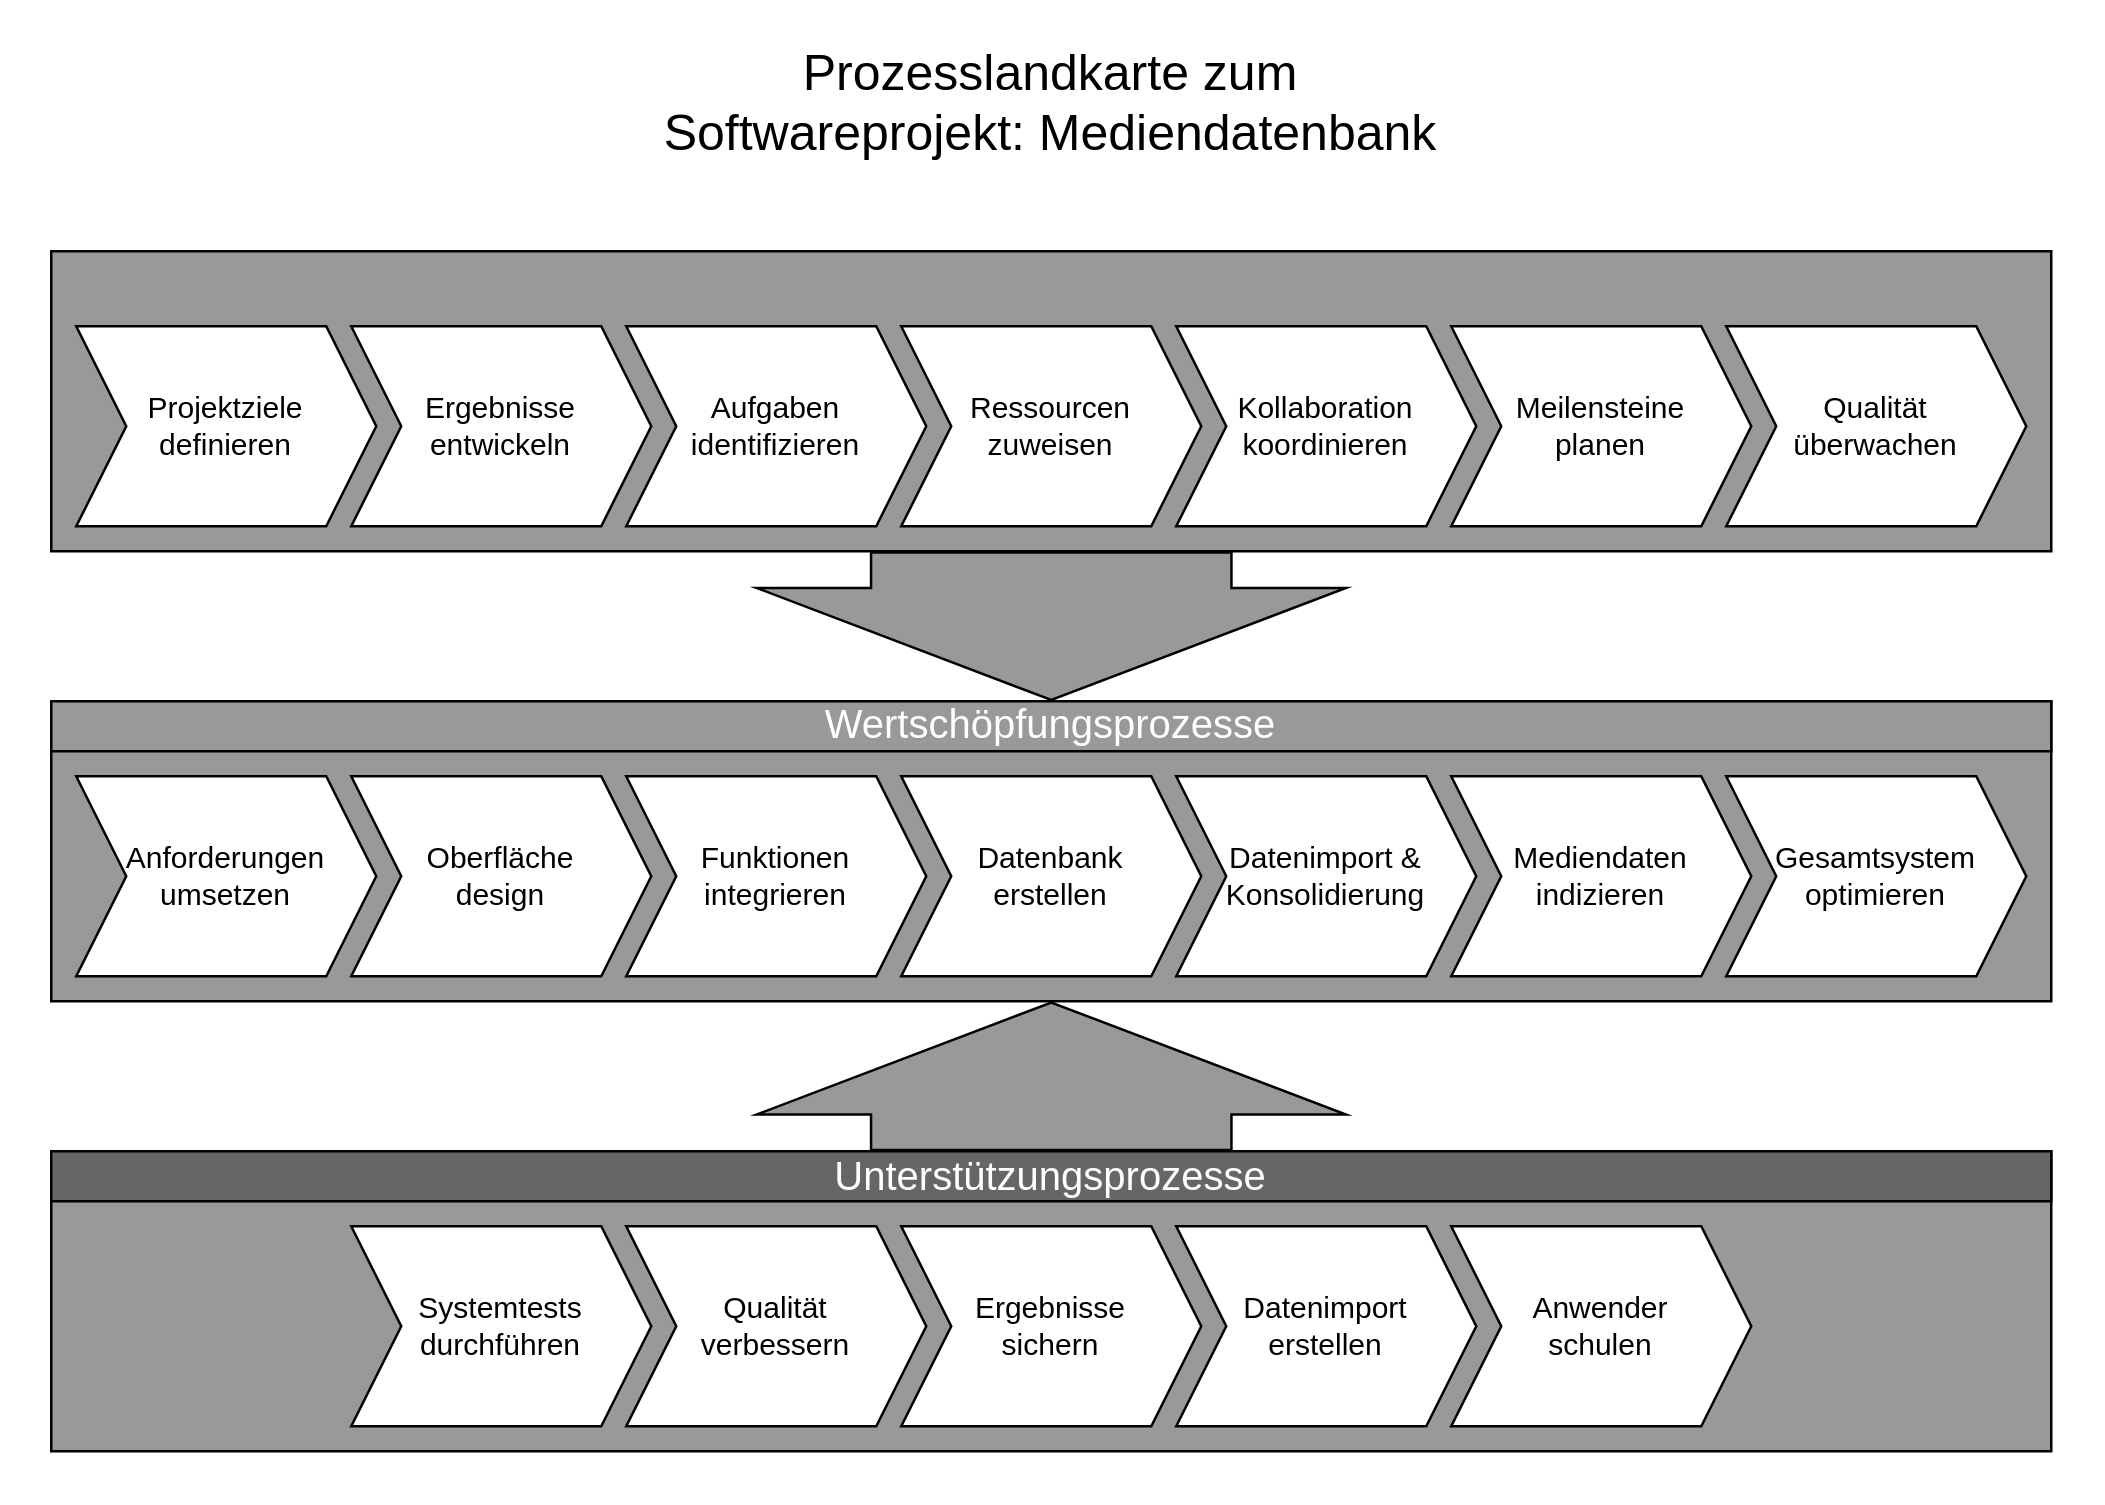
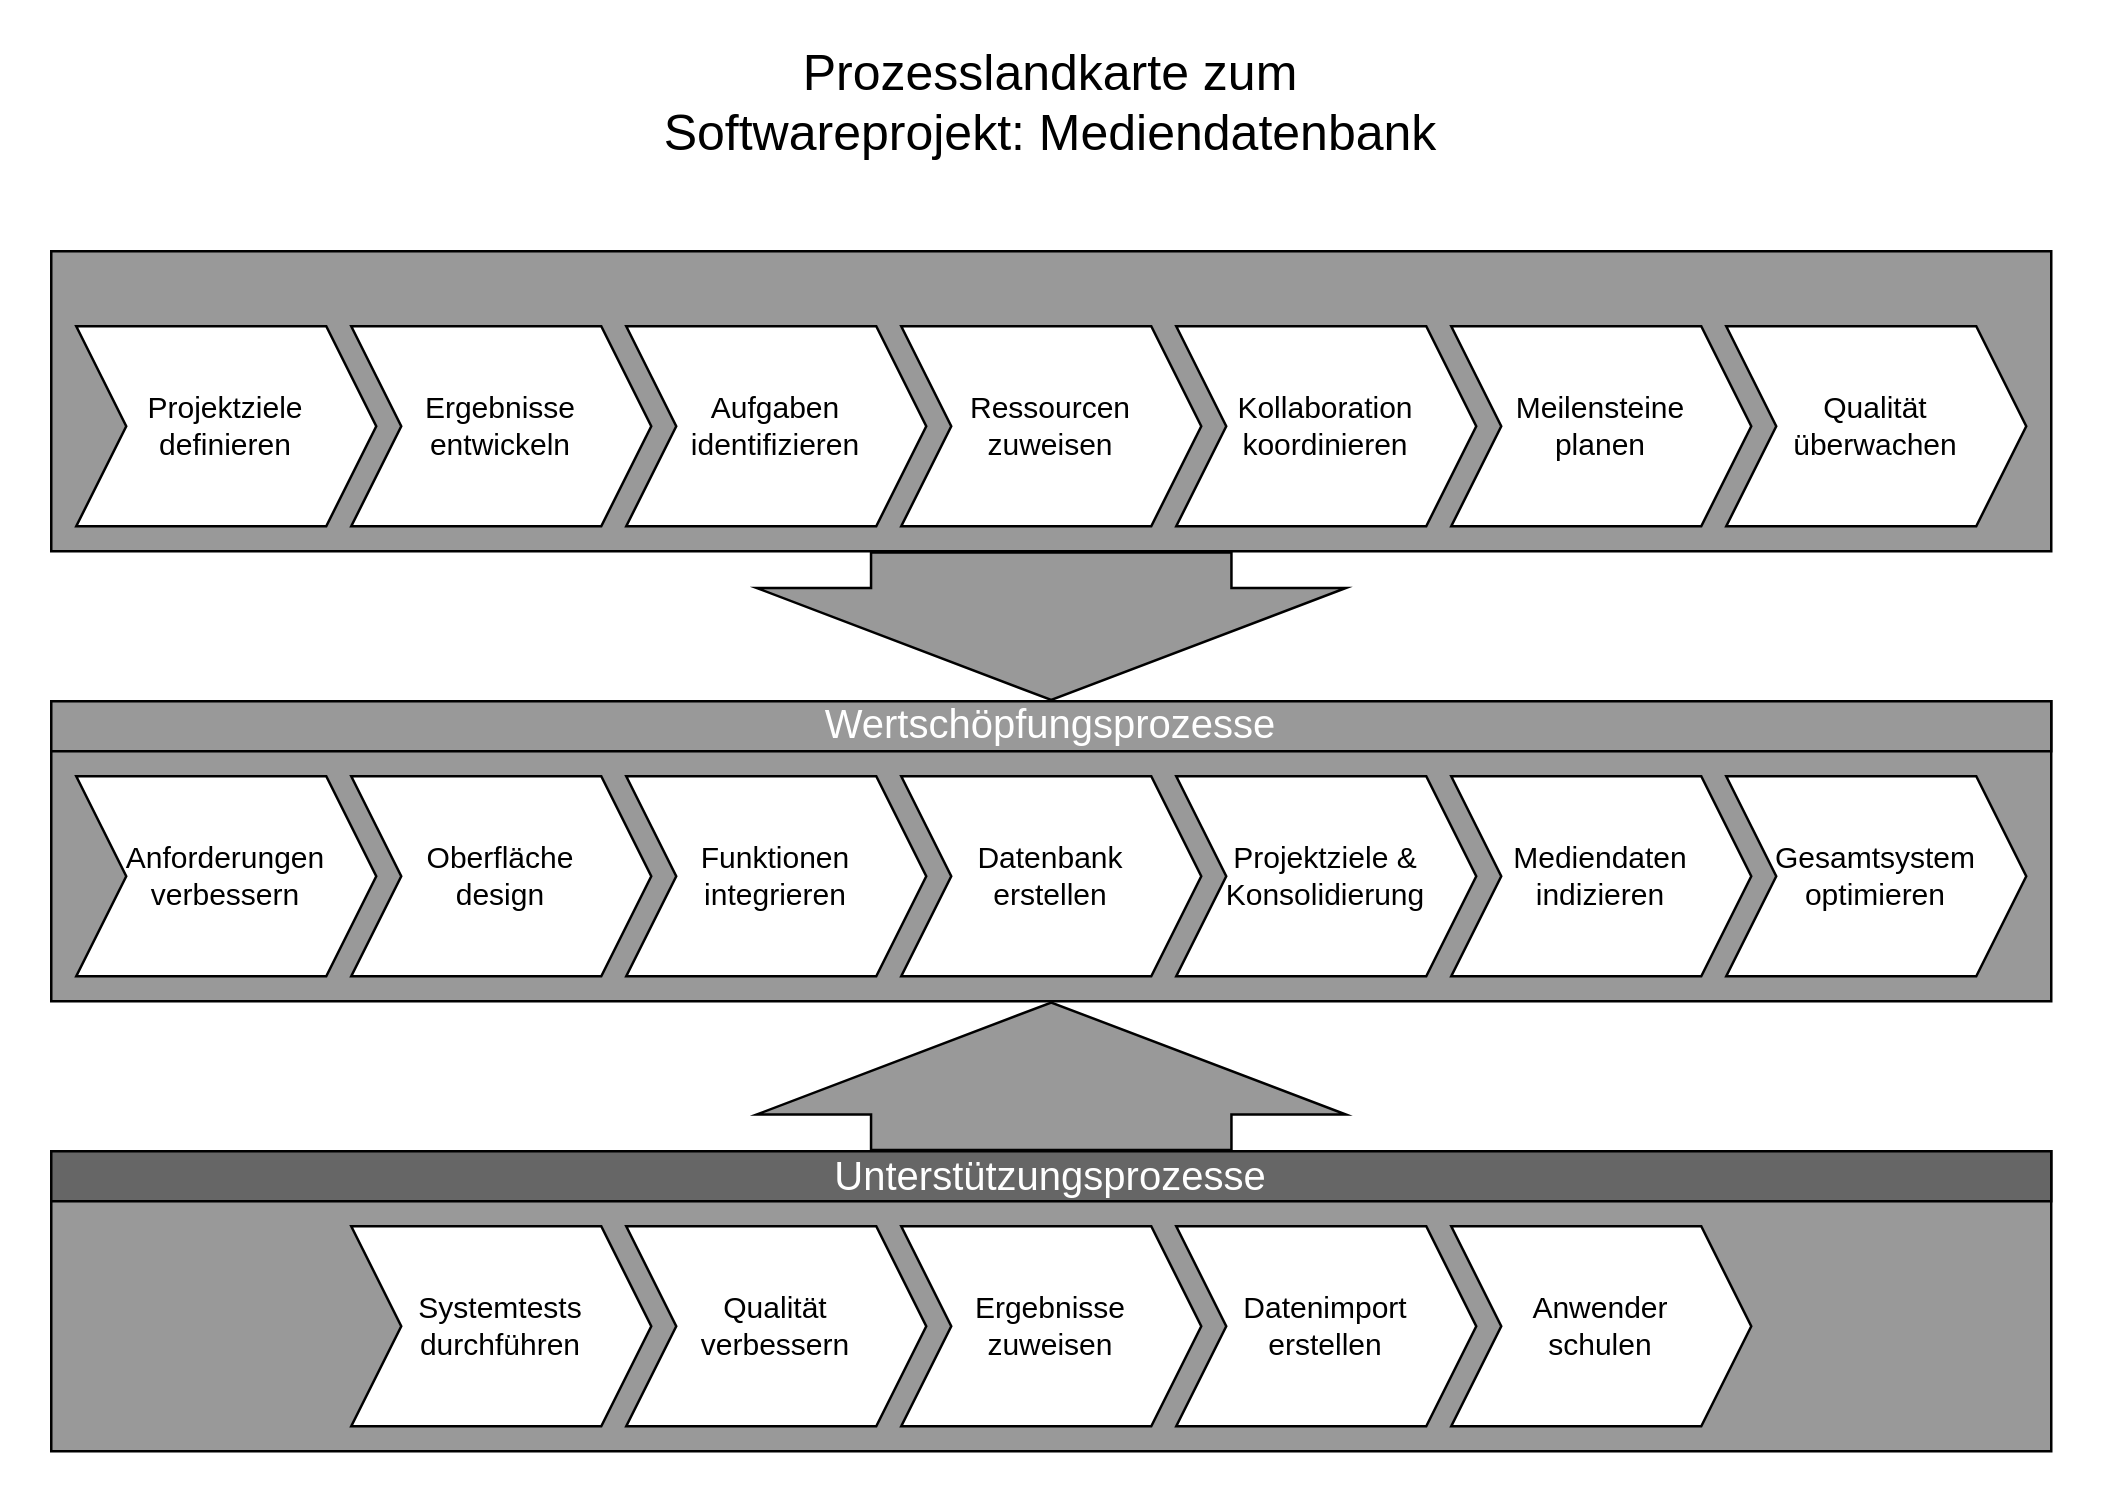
node "Anforderungen umsetzen": label "Anforderungen umsetzen" -> "Anforderungen verbessern"
node "Datenimport & Konsolidierung": label "Datenimport & Konsolidierung" -> "Projektziele & Konsolidierung"
node "Ergebnisse sichern": label "Ergebnisse sichern" -> "Ergebnisse zuweisen"
